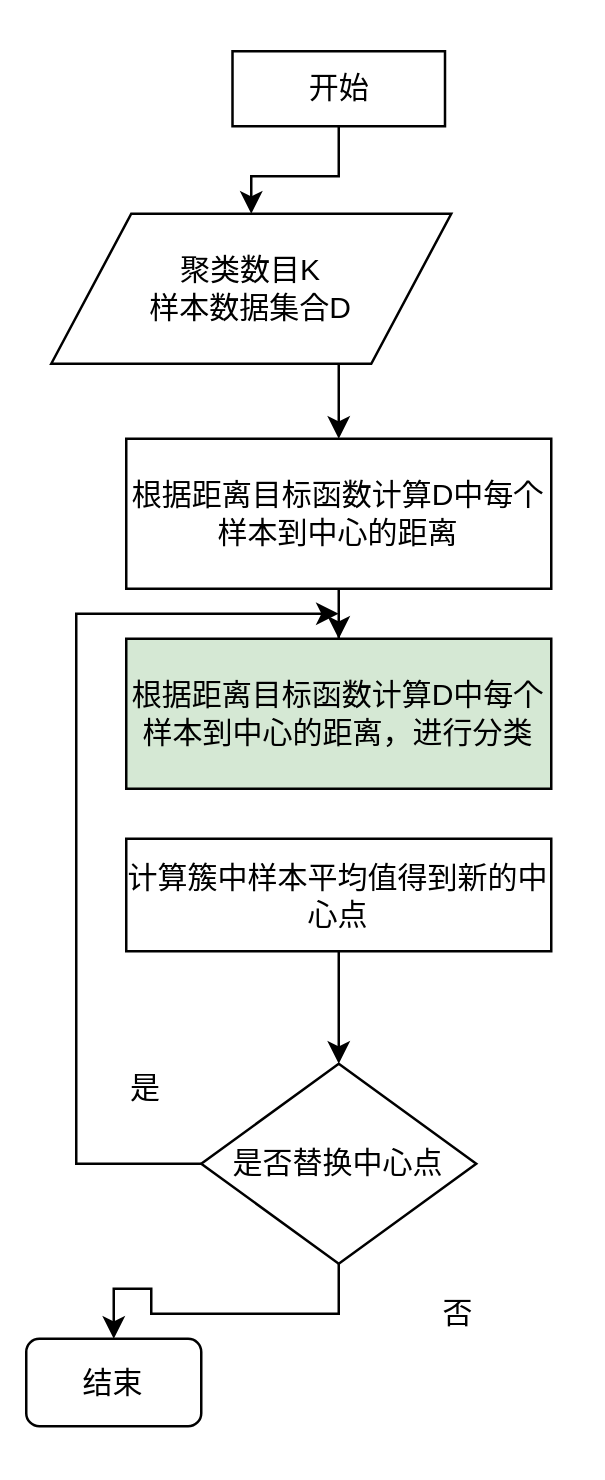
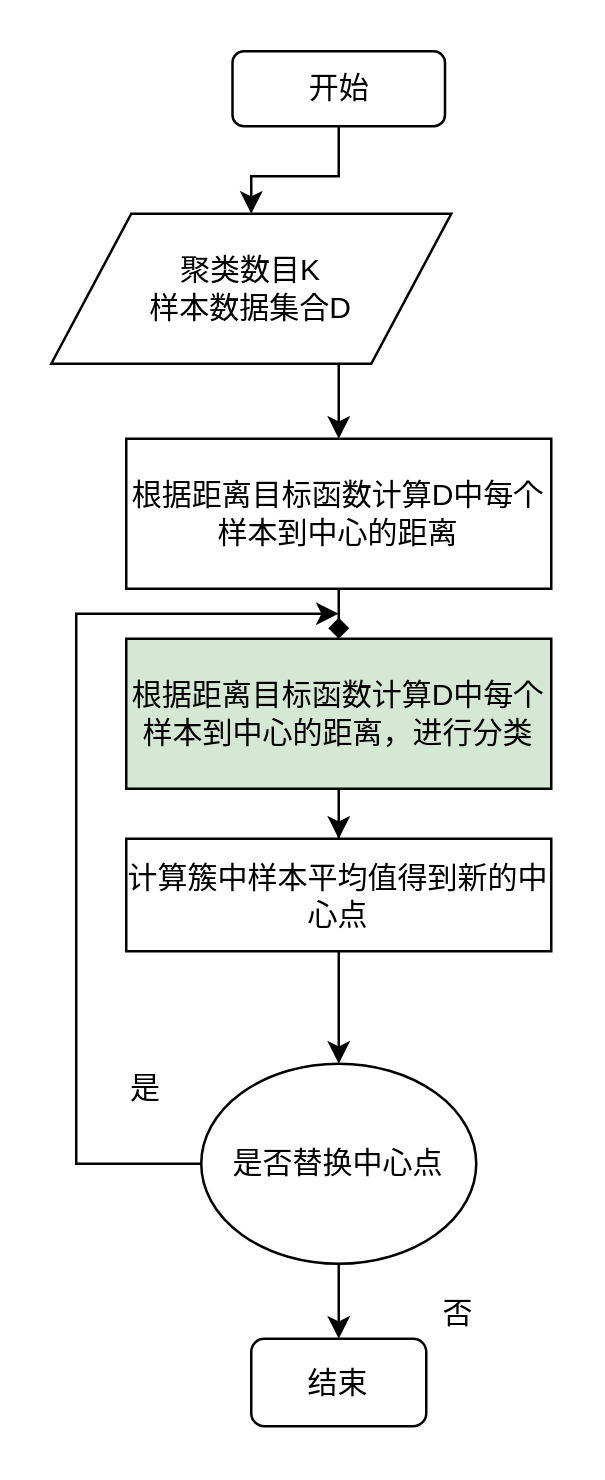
node "开始": shape rectangle -> rounded rectangle
edge "根据距离目标函数计算D中每个样本到中心的距离" -> "根据距离目标函数计算D中每个样本到中心的距离，进行分类": arrowhead classic -> diamond
edge "根据距离目标函数计算D中每个样本到中心的距离，进行分类" -> "计算簇中样本平均值得到新的中心点": added
node "是否替换中心点": shape diamond -> ellipse
node "结束": moved (114, 1383) -> (339, 1383)
